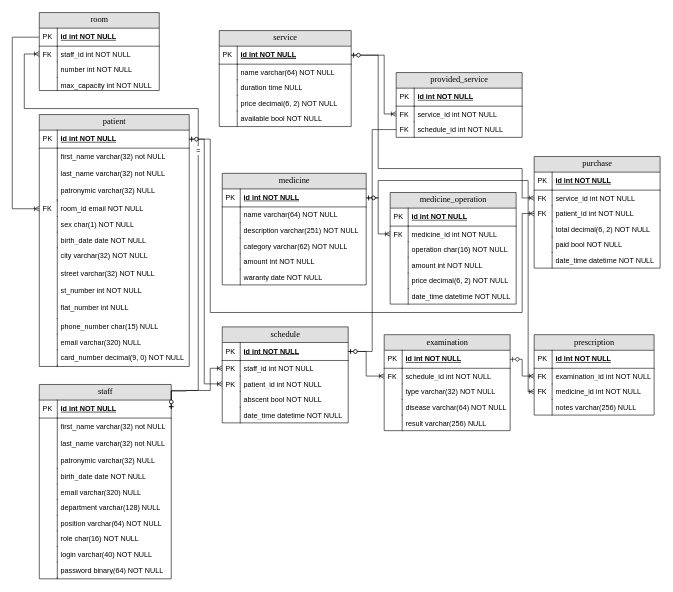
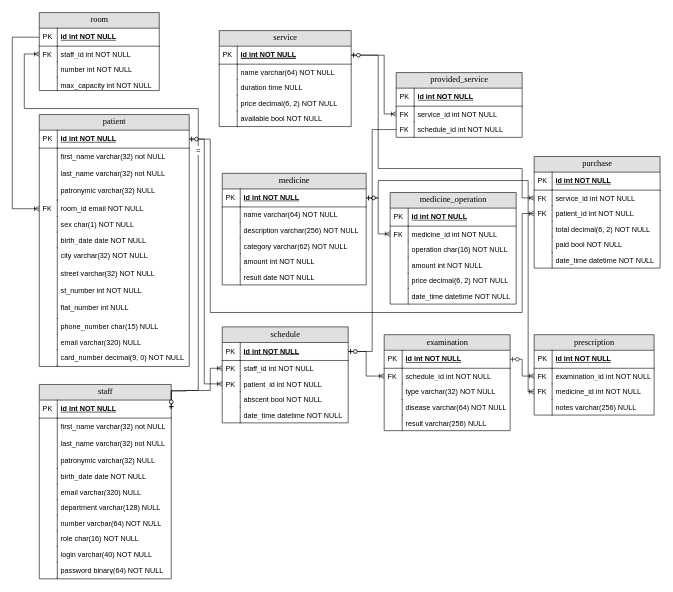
node "description varchar(251) NOT NULL": label "description varchar(251) NOT NULL" -> "description varchar(256) NOT NULL"
node "waranty date NOT NULL": label "waranty date NOT NULL" -> "result date NOT NULL"
node "position varchar(64) NOT NULL": label "position varchar(64) NOT NULL" -> "number varchar(64) NOT NULL"
